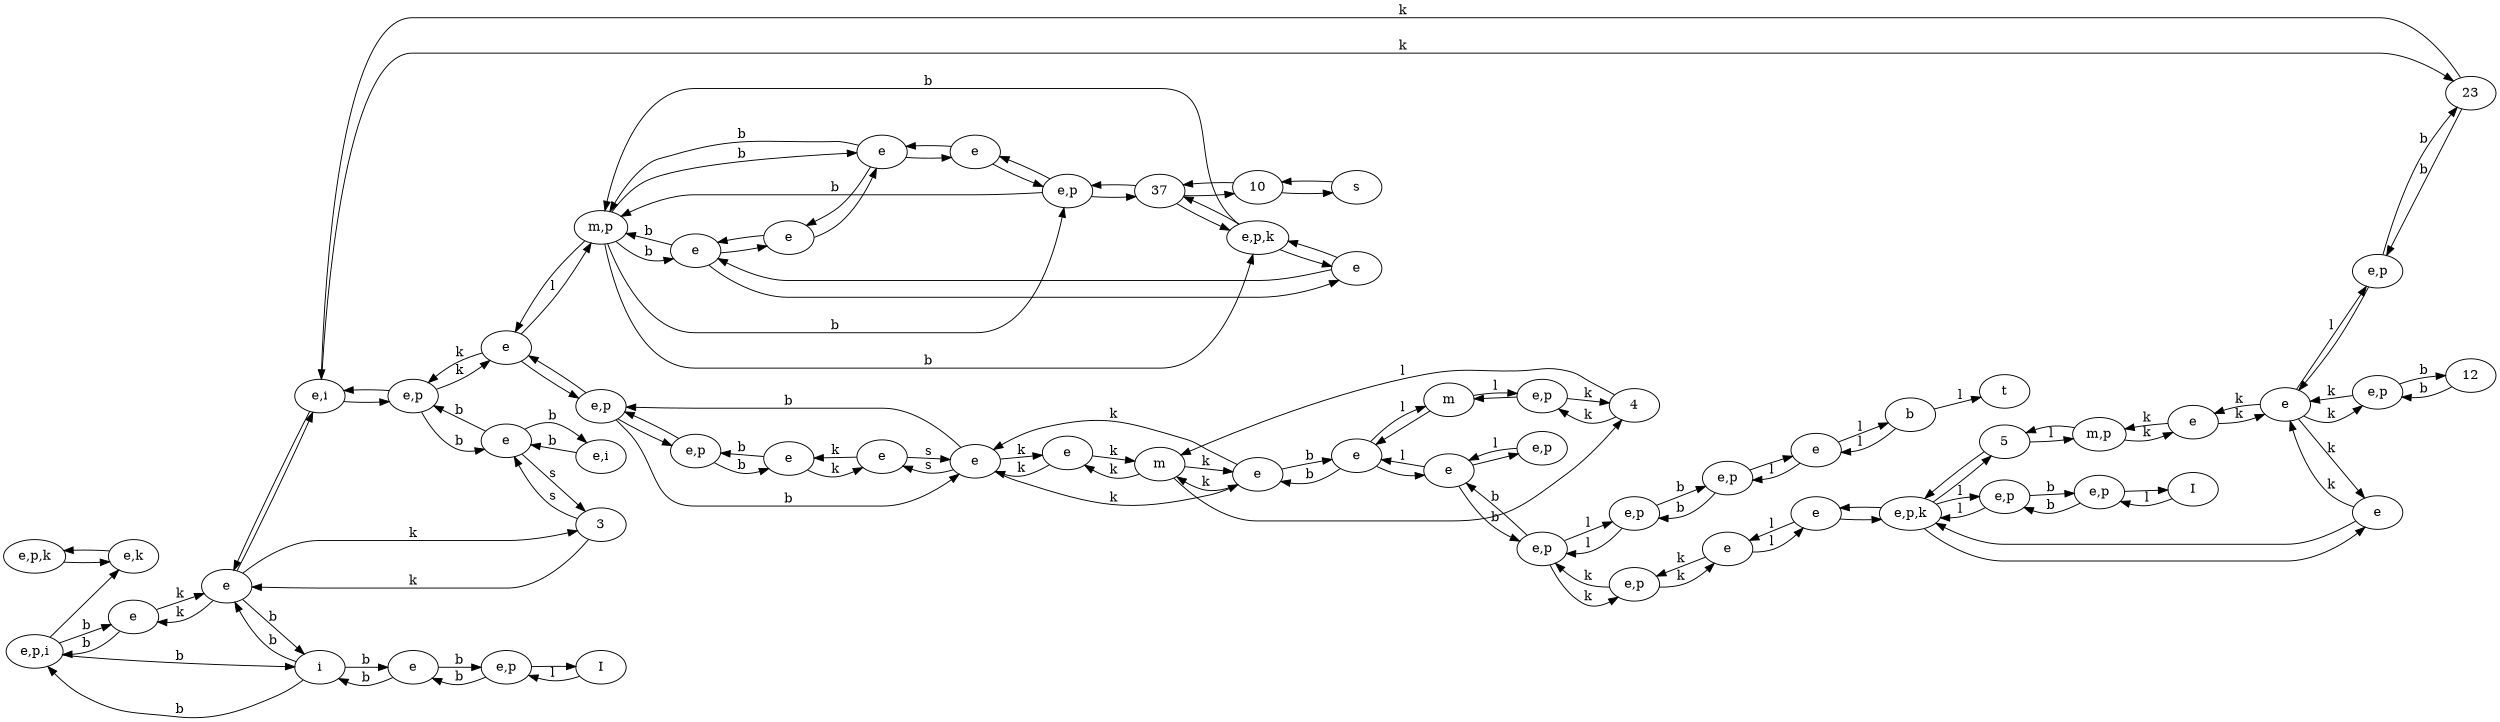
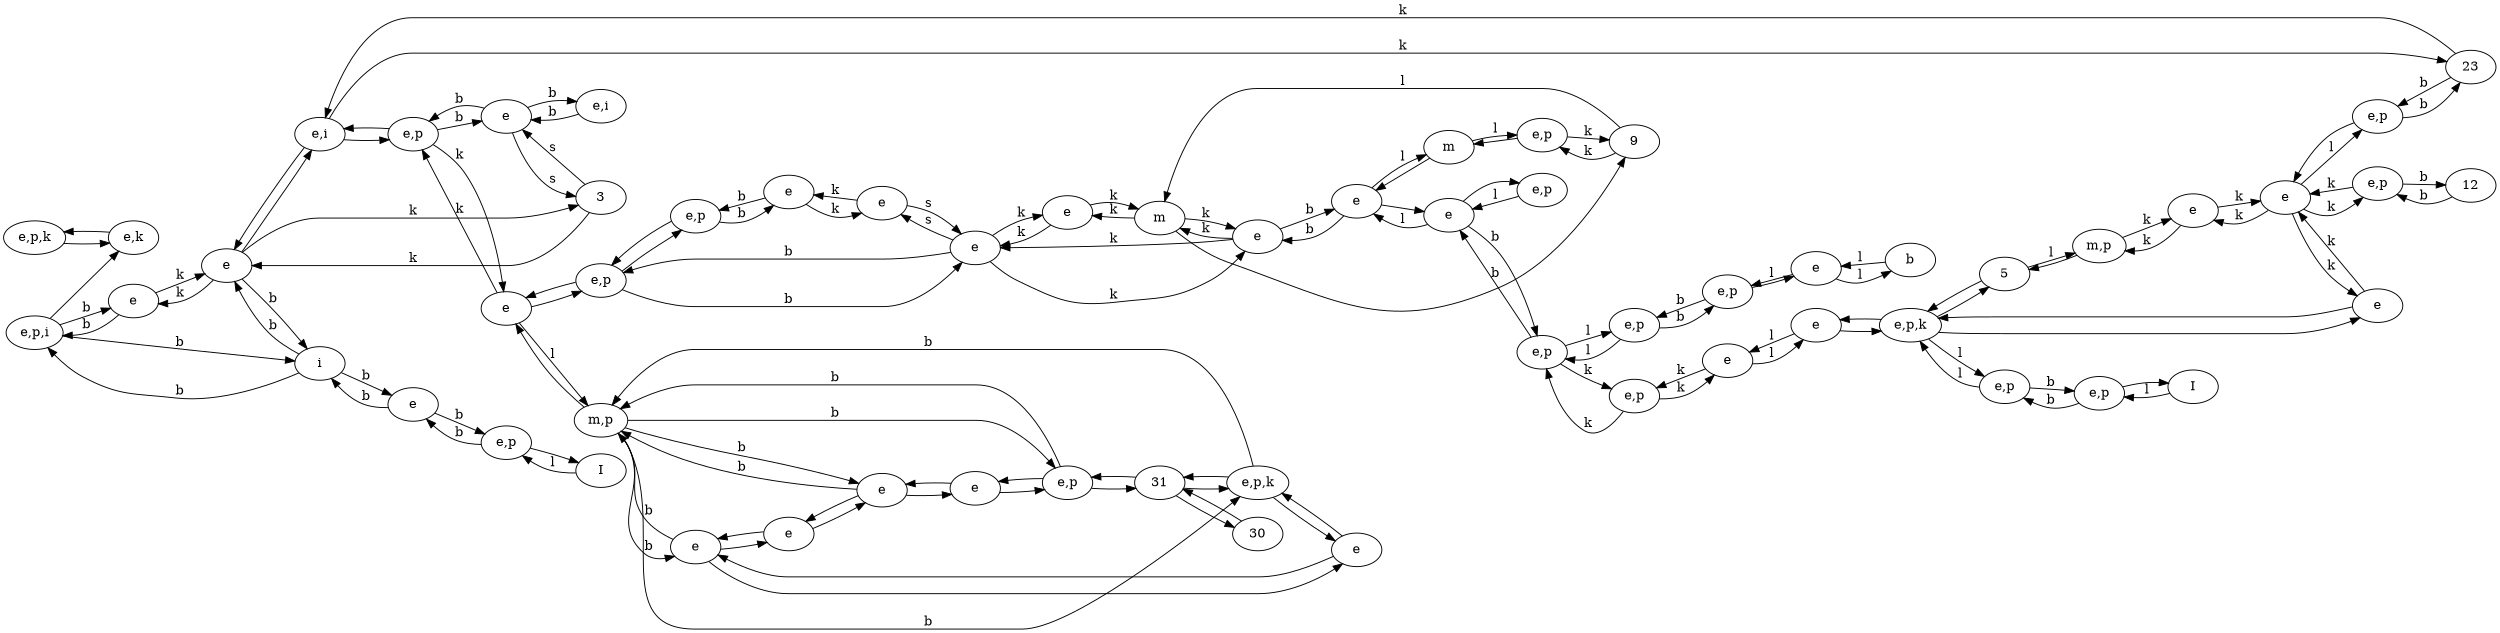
node "10": label "10" -> "30"
node "s": removed
node "37": label "37" -> "31"
node "t": removed
node "4": label "4" -> "9"
